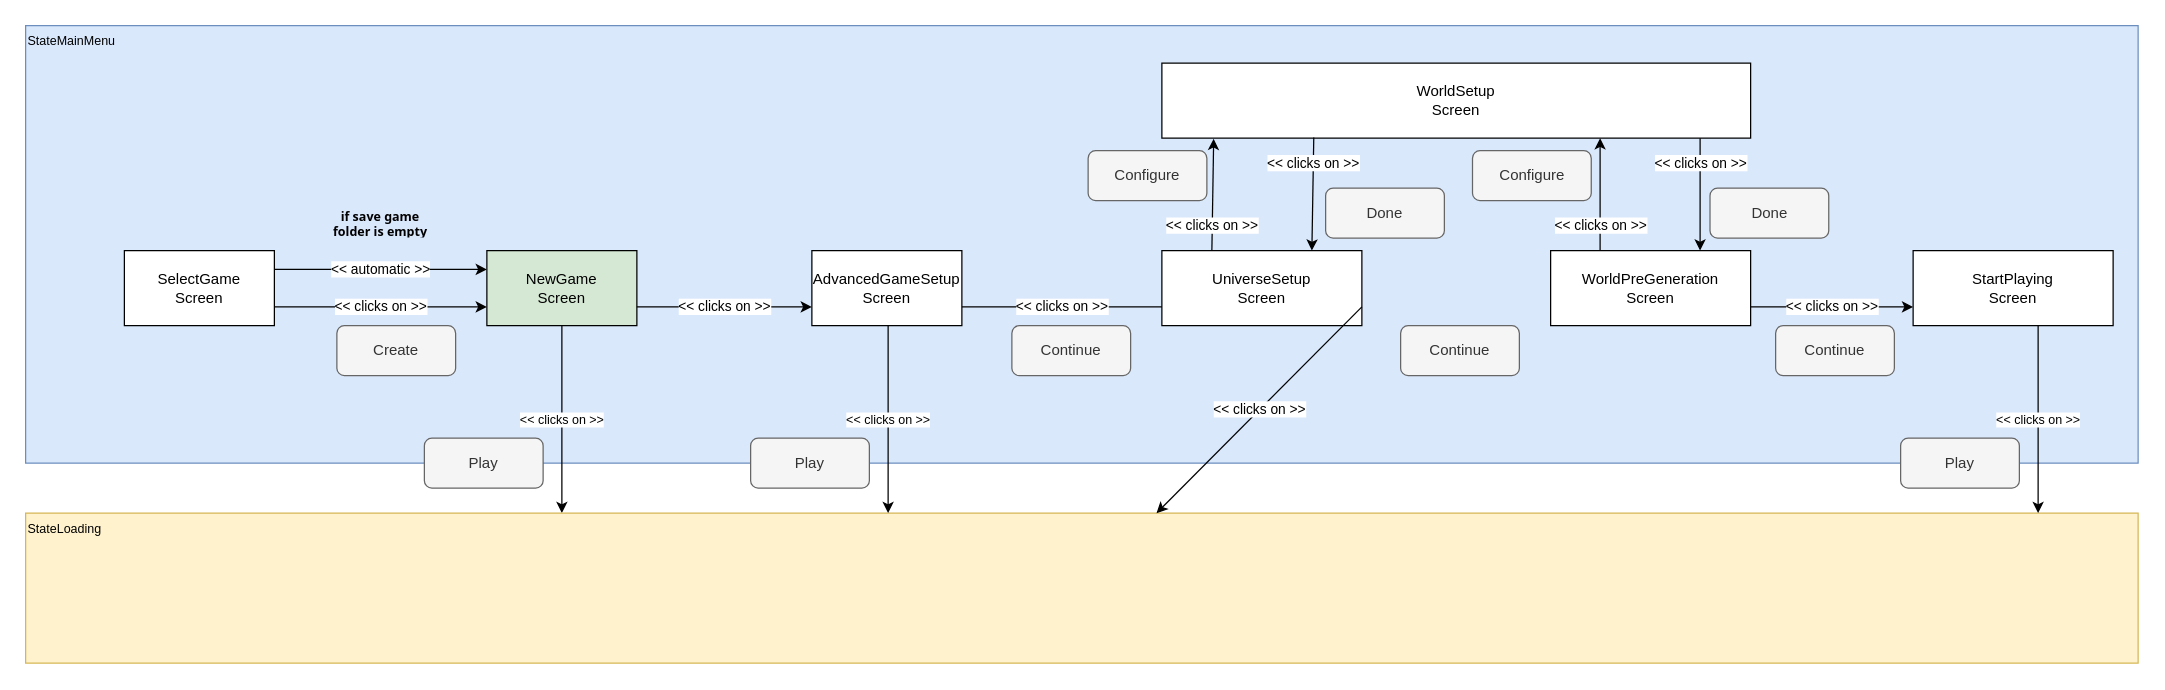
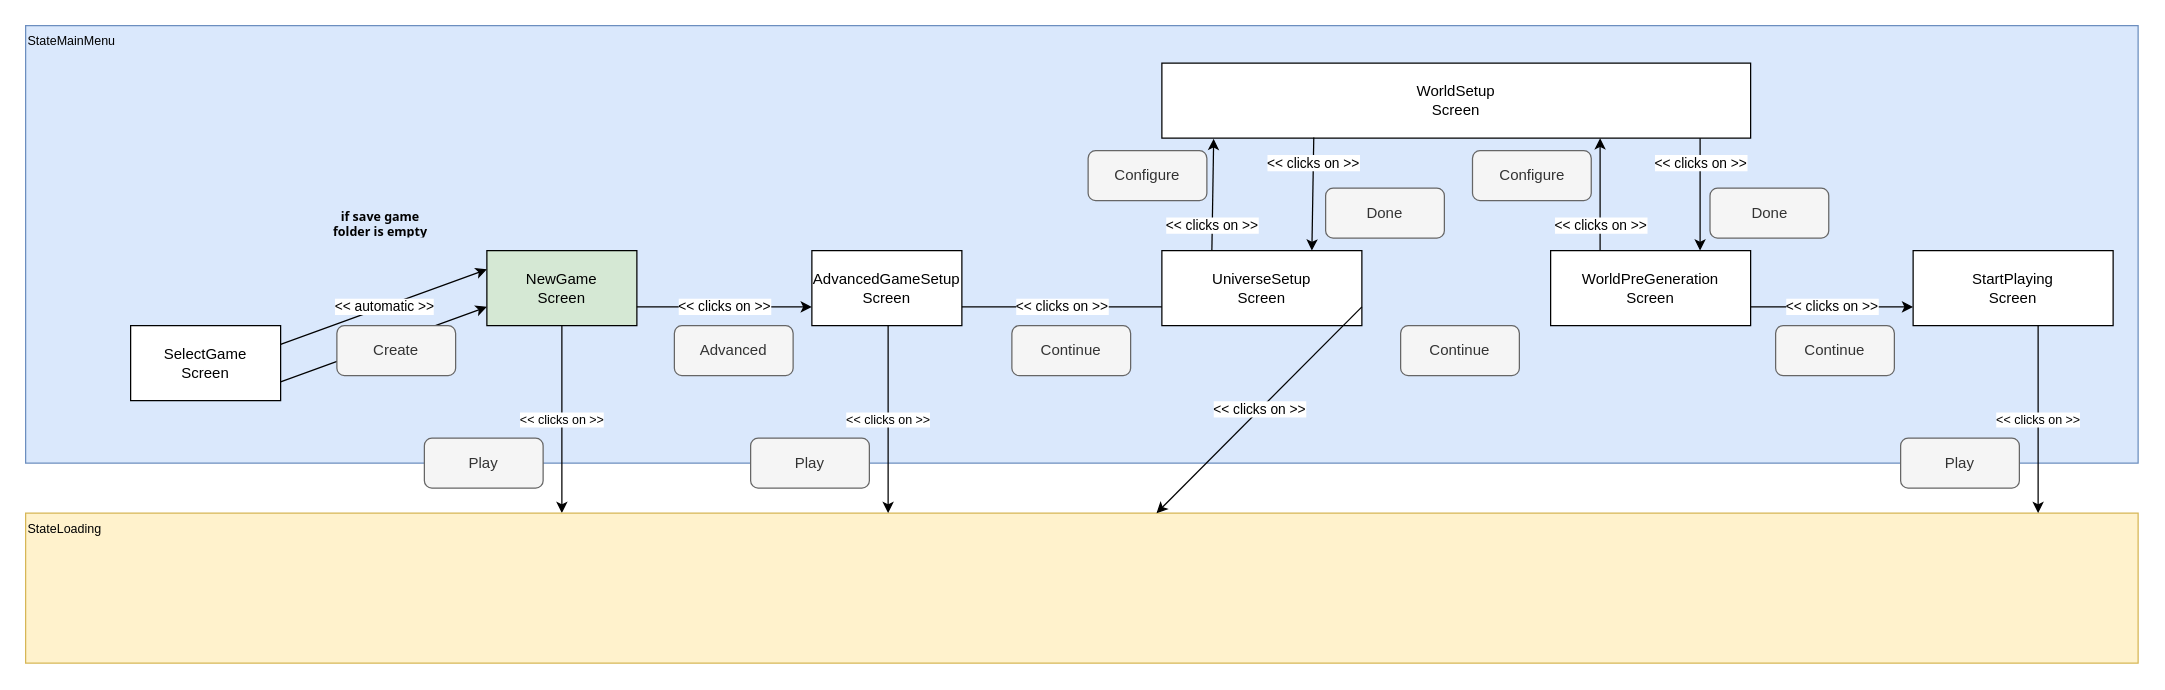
node "SelectGame Screen": moved (199, 288) -> (206, 363)
node "Advanced": added
